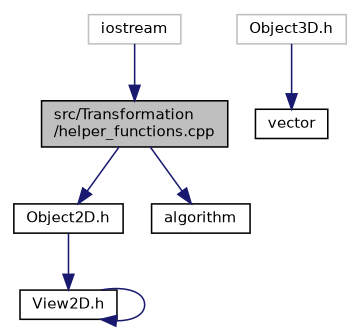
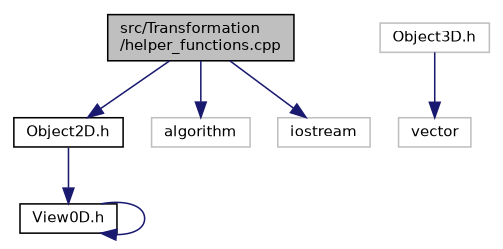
edge "iostream" -> "src/Transformation /helper_functions.cpp": reversed
node "vector": color black -> grey75
node "algorithm": color black -> grey75
node "View2D.h": label "View2D.h" -> "View0D.h"
